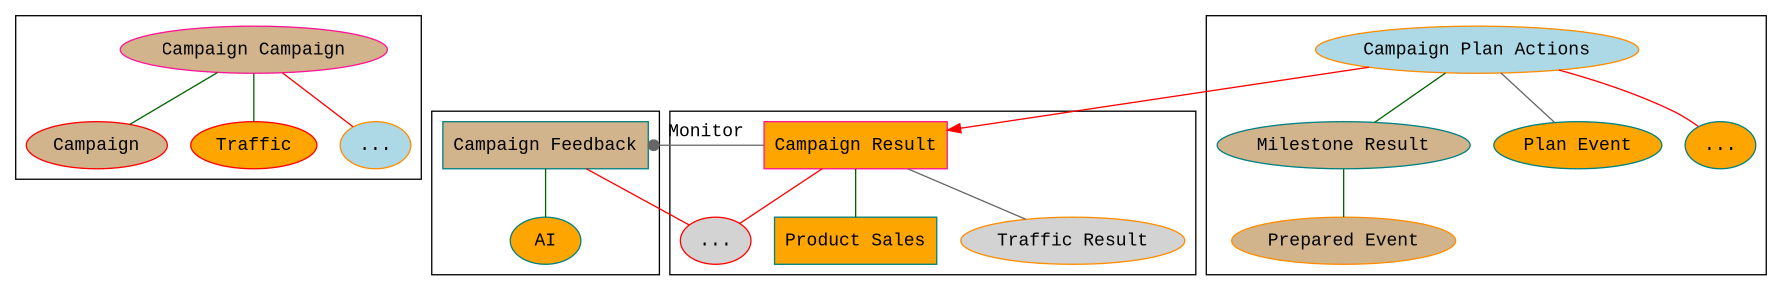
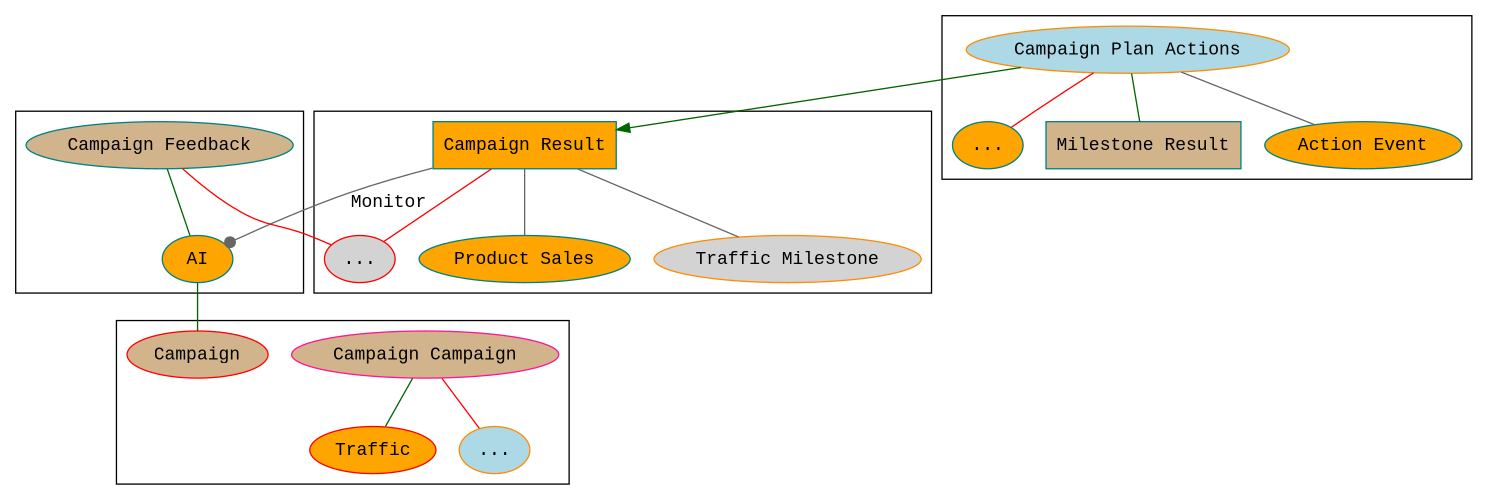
edge "Campaign Campaign" -- "Campaign": now "AI" -- "Campaign"
edge "Campaign Plan Actions" -> "Campaign Result": color red -> darkgreen
node "Campaign Feedback": shape box -> ellipse
edge "Campaign Result" -> "Campaign Feedback": now "Campaign Result" -> "AI"
node "Campaign Result": color deeppink -> teal
node "Milestone Result": shape ellipse -> box
node "Plan Event": label "Plan Event" -> "Action Event"
edge "Campaign Result" -- "Product Sales": color darkgreen -> gray40
node "Product Sales": shape box -> ellipse
node "Traffic Result": label "Traffic Result" -> "Traffic Milestone"
node "Prepared Event": removed
